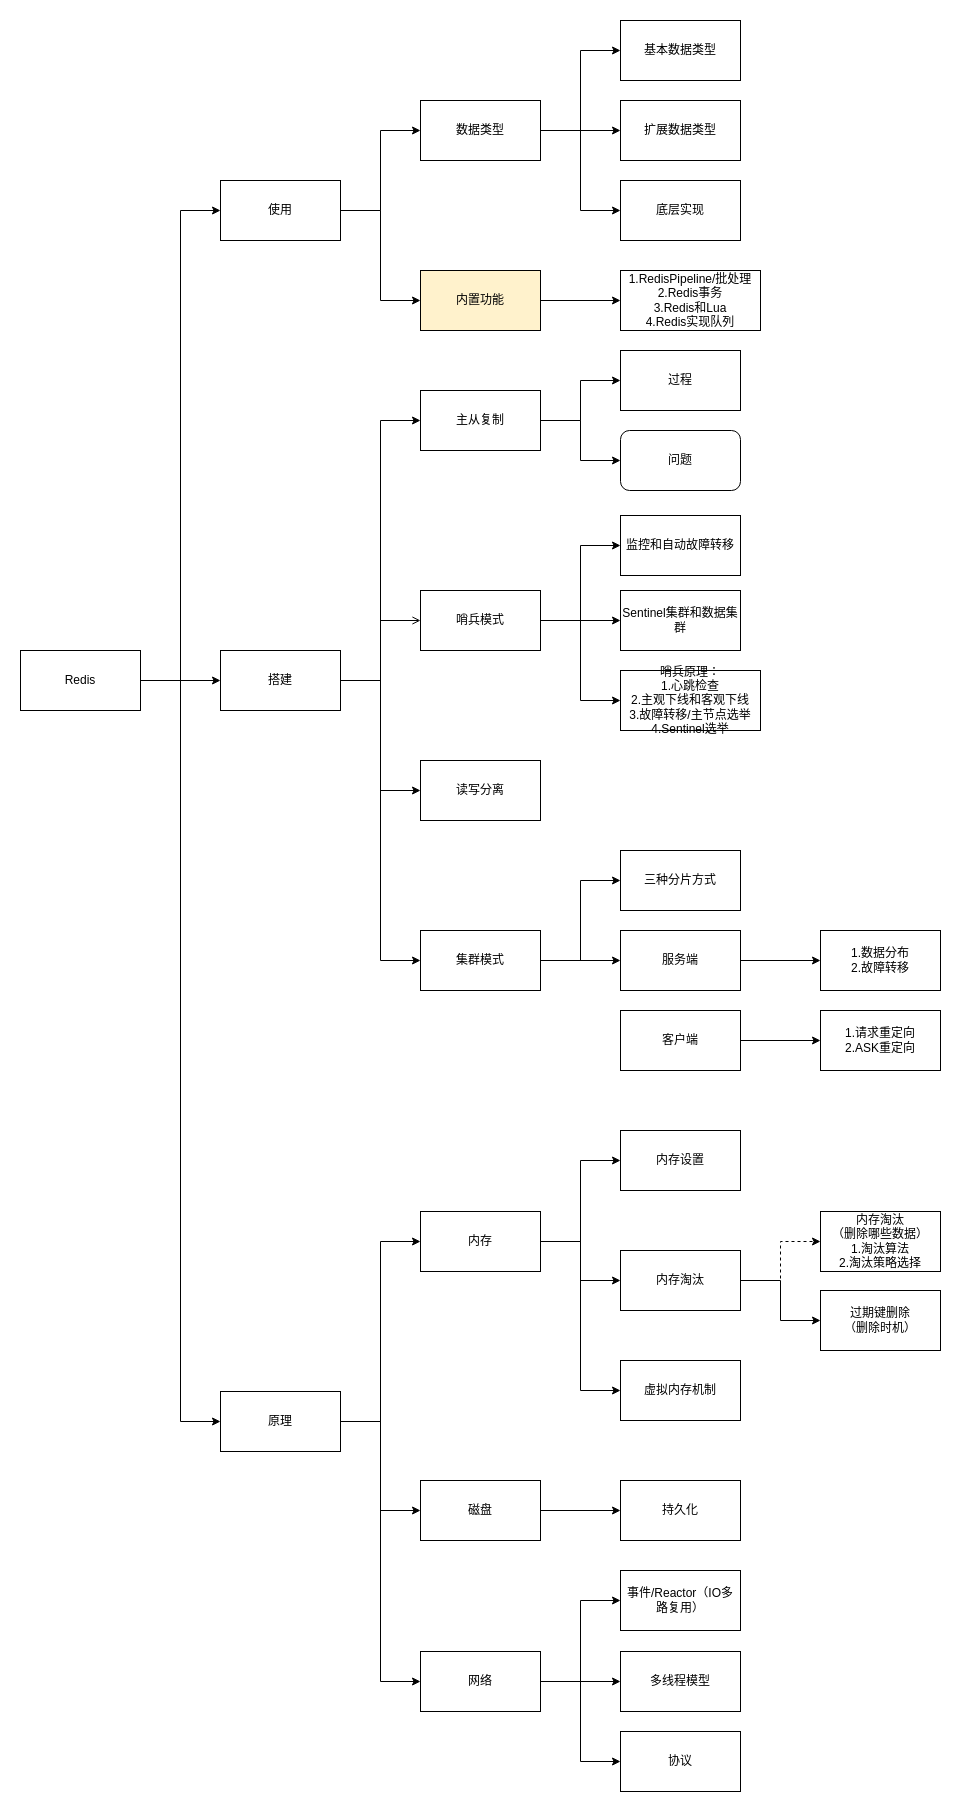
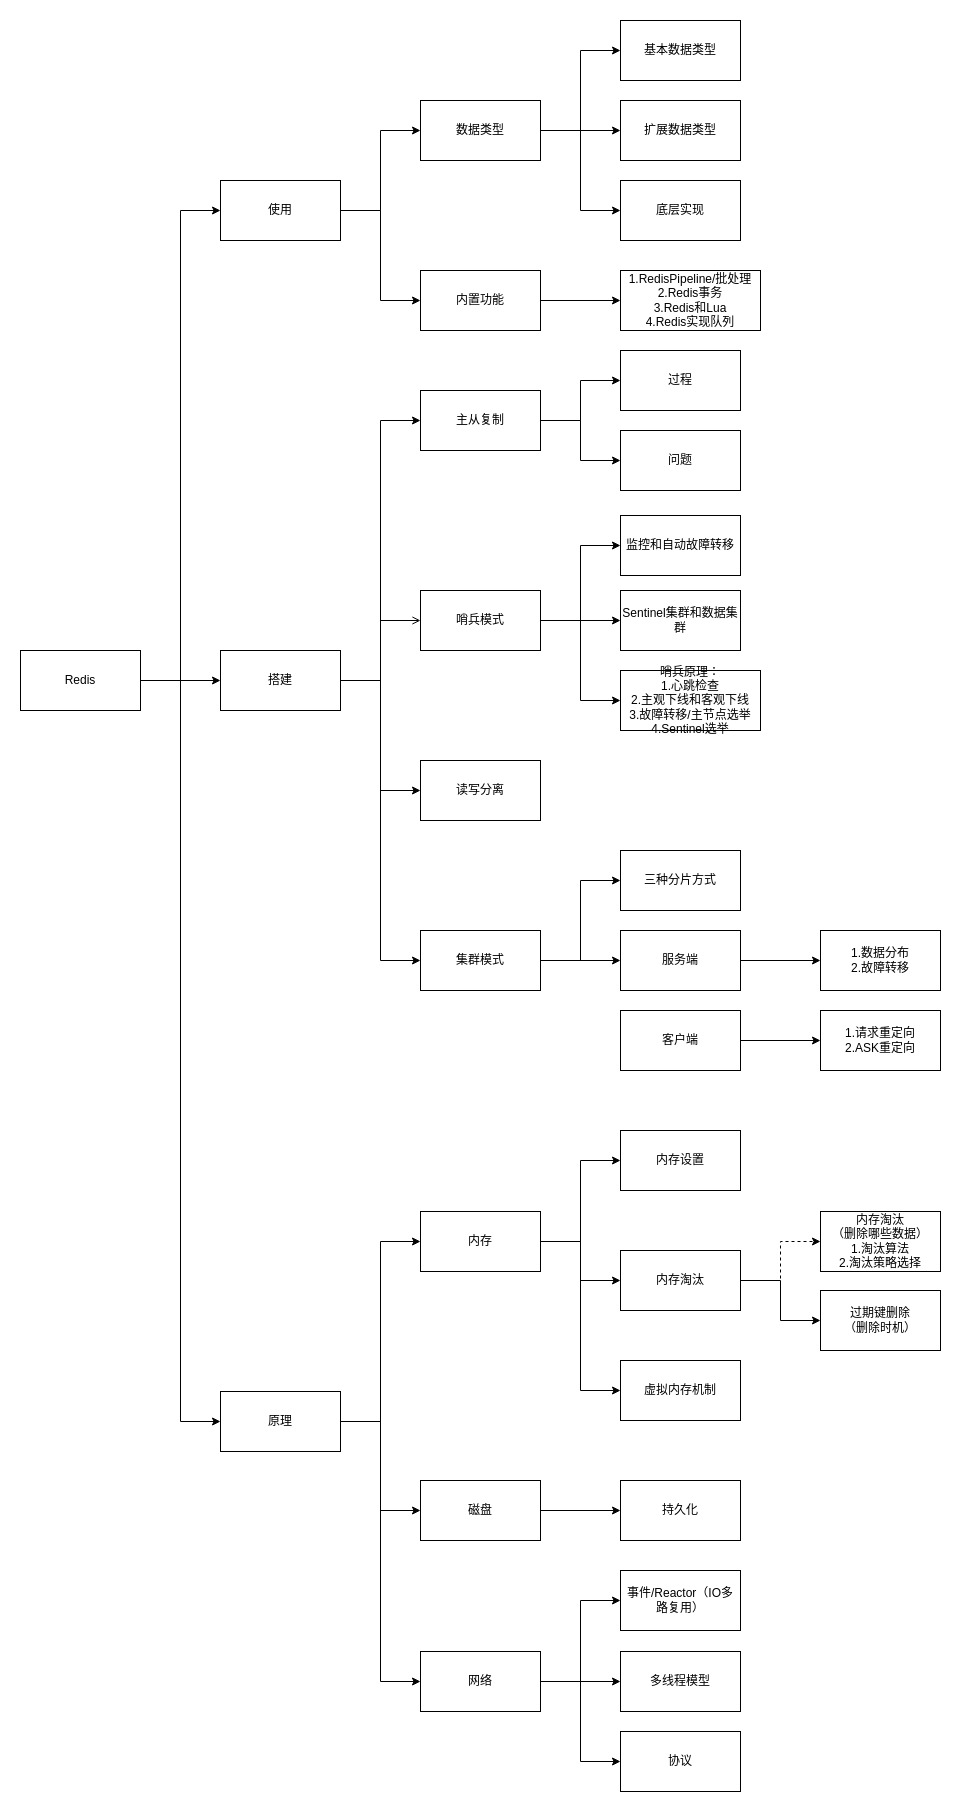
node "内置功能": fillcolor #fff2cc -> #ffffff
node "问题": shape rounded rectangle -> rectangle
